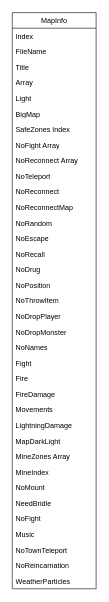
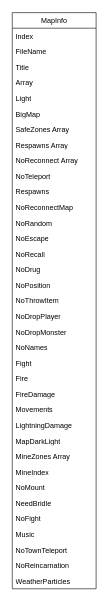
node "SafeZones Index": label "SafeZones Index" -> "SafeZones Array"
node "NoFight Array": label "NoFight Array" -> "Respawns Array"
node "NoReconnect": label "NoReconnect" -> "Respawns"
